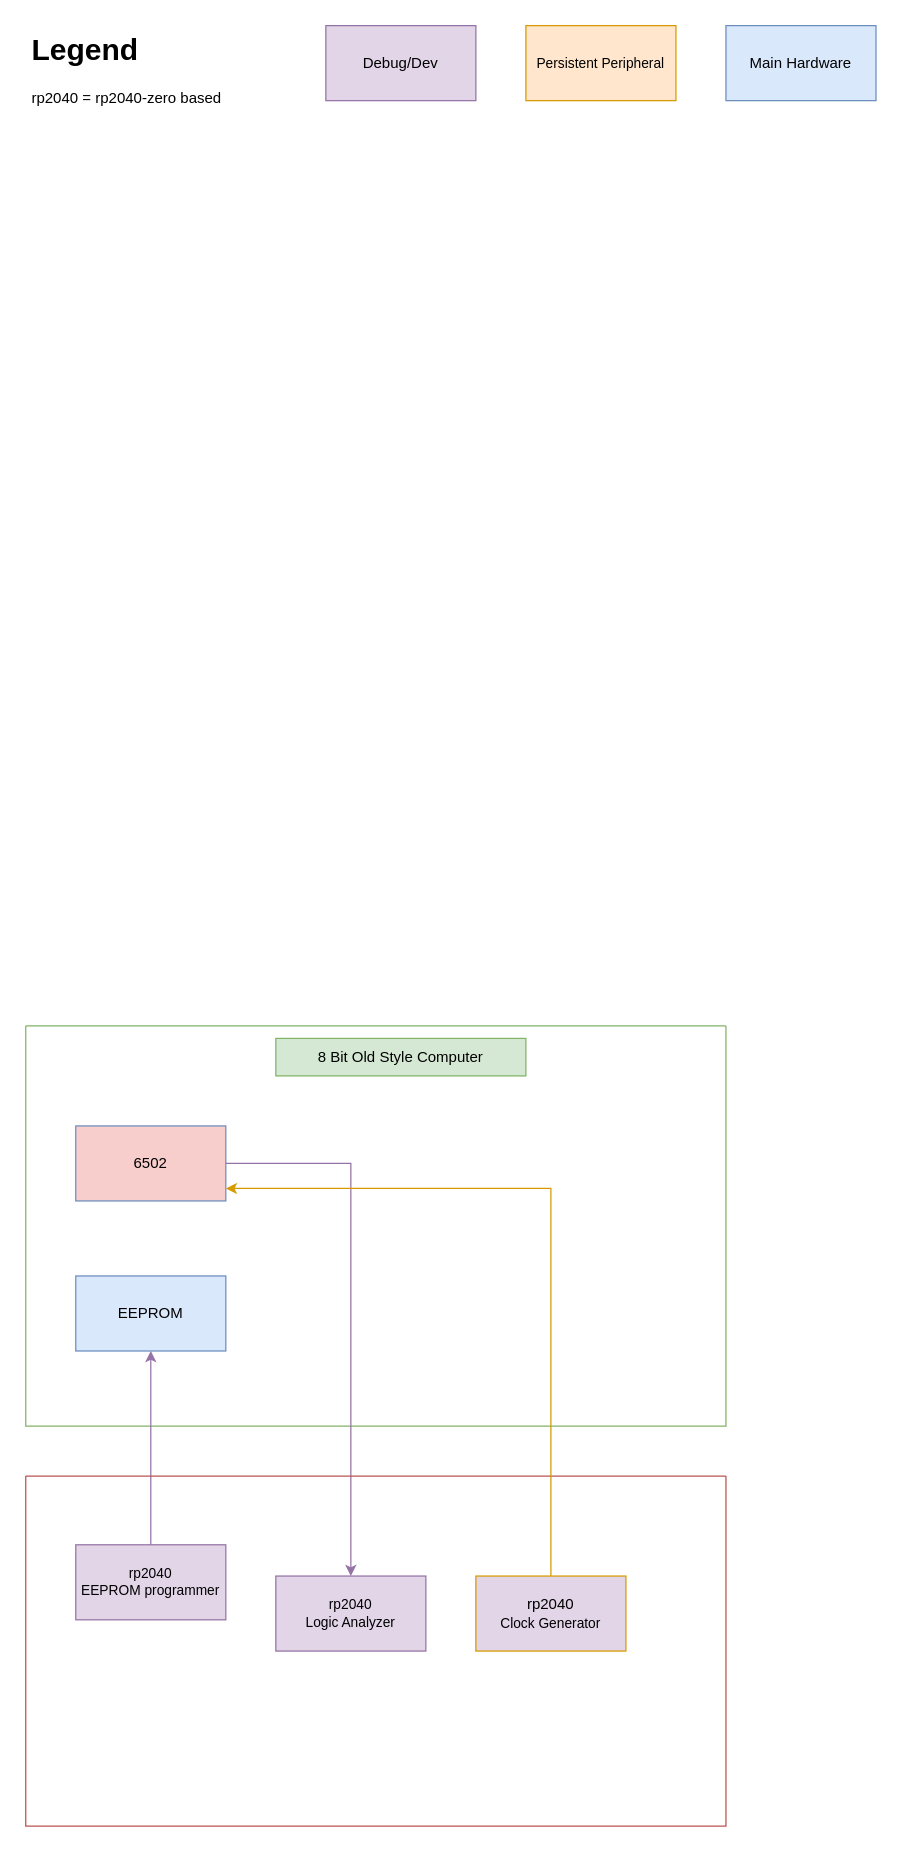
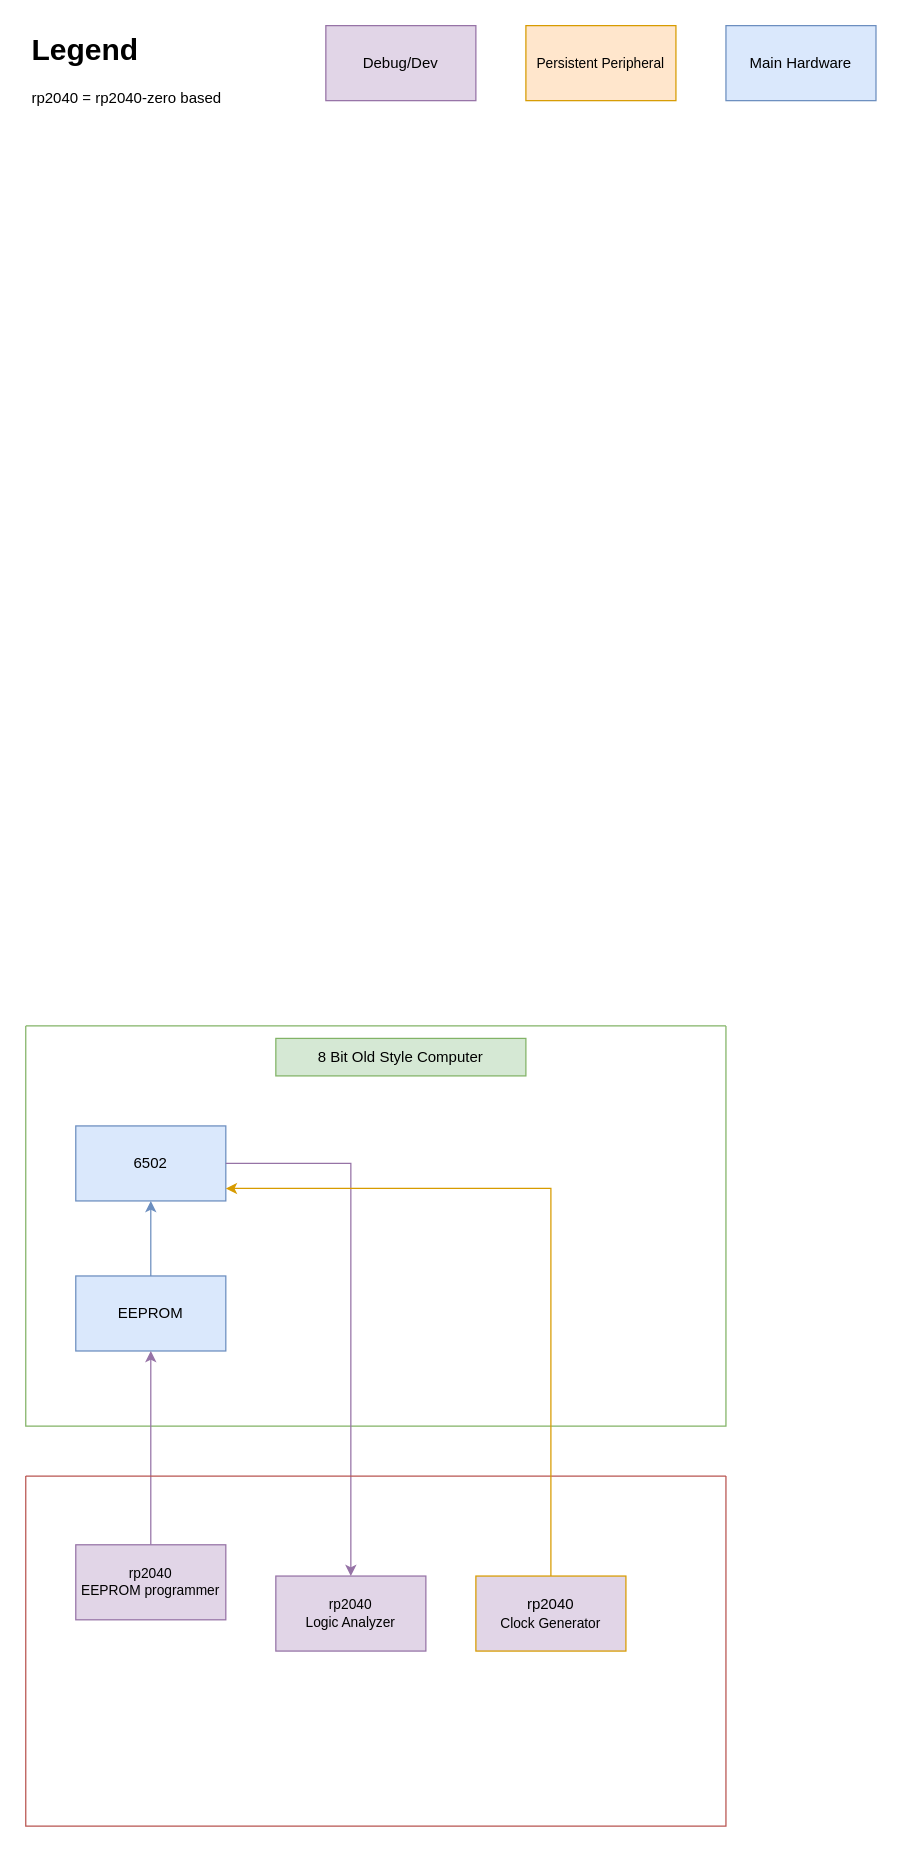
node "6502": fillcolor #f8cecc -> #dae8fc
edge "EEPROM" -> "6502": added
